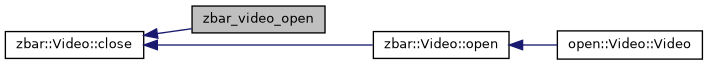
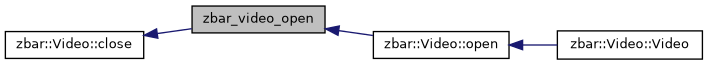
edge "zbar::Video::open" -> "zbar::Video::close": now "zbar::Video::open" -> "zbar_video_open"
node "open::Video::Video": label "open::Video::Video" -> "zbar::Video::Video"
